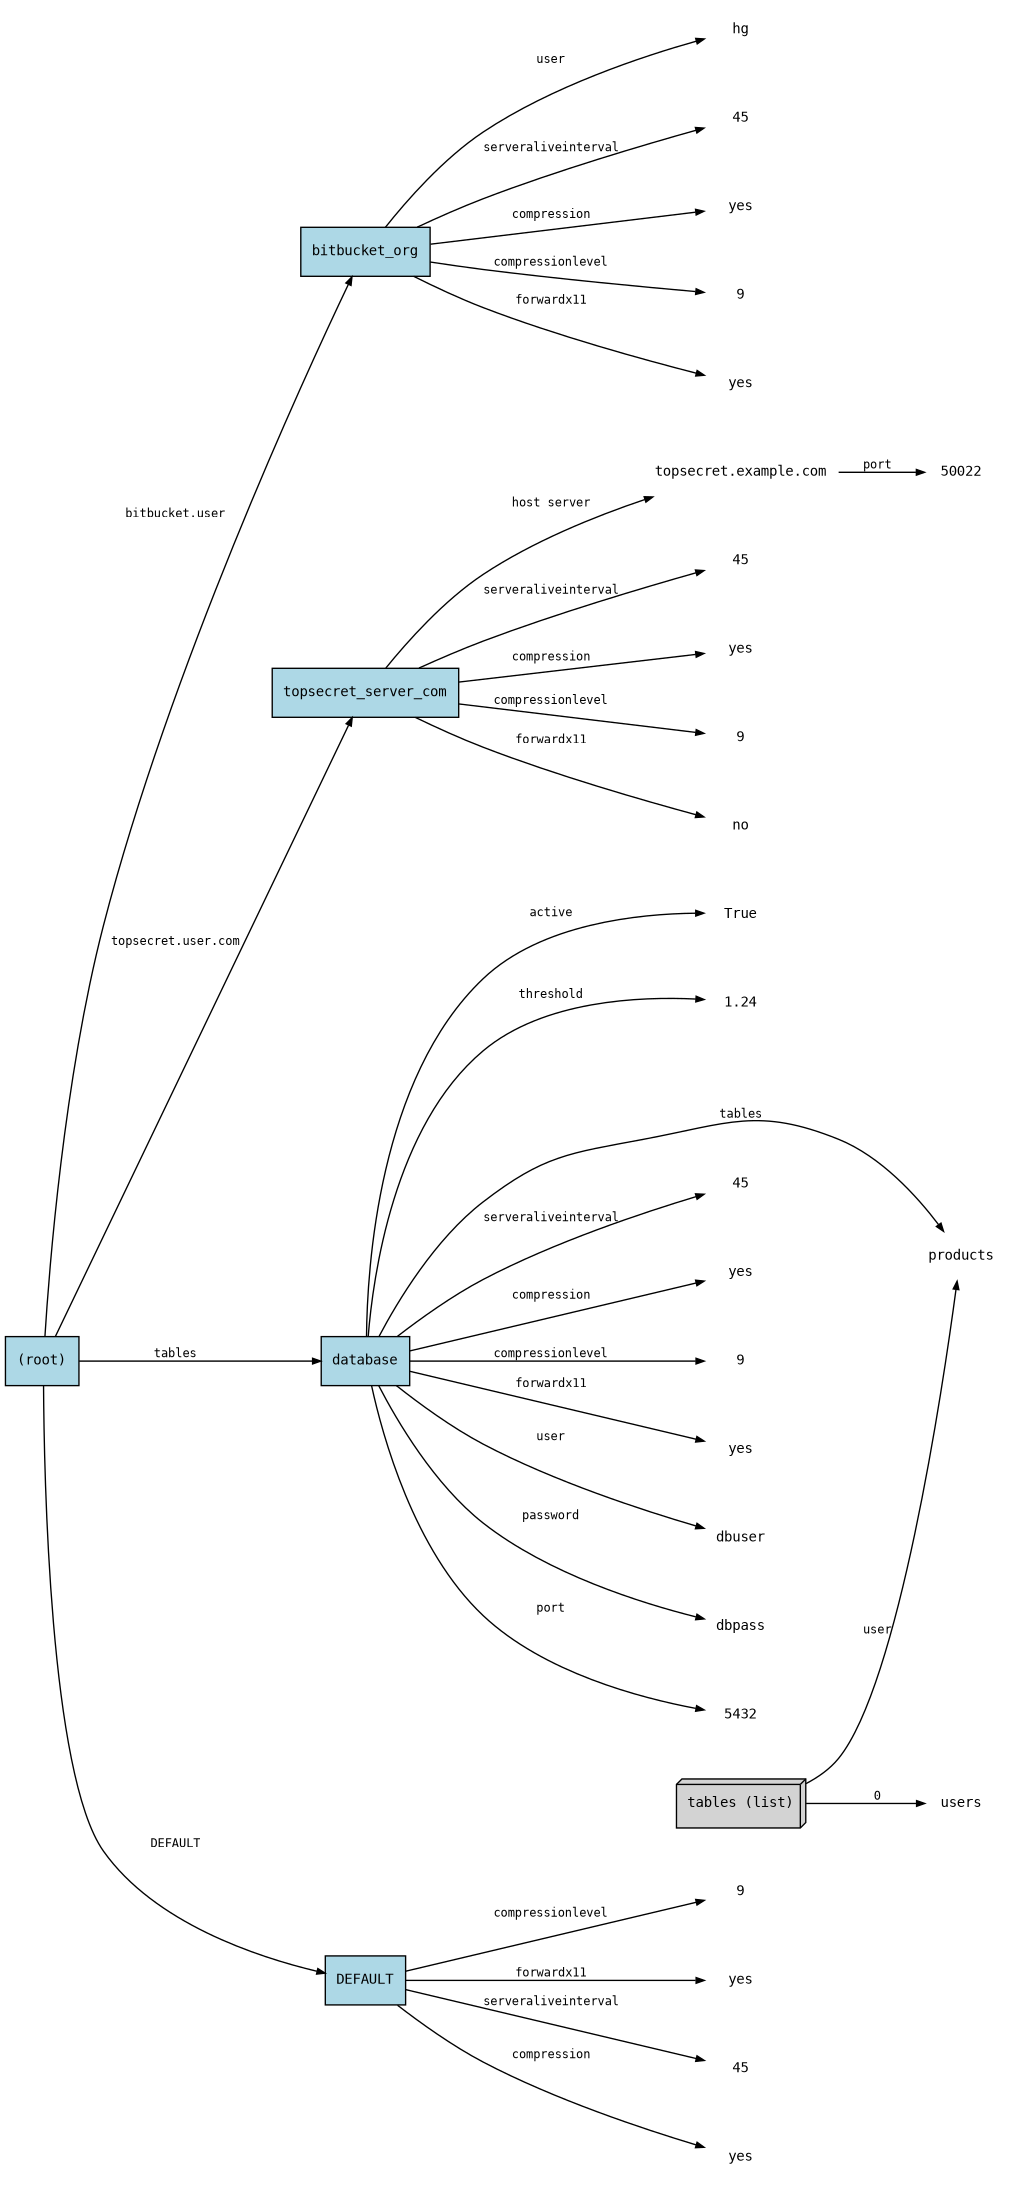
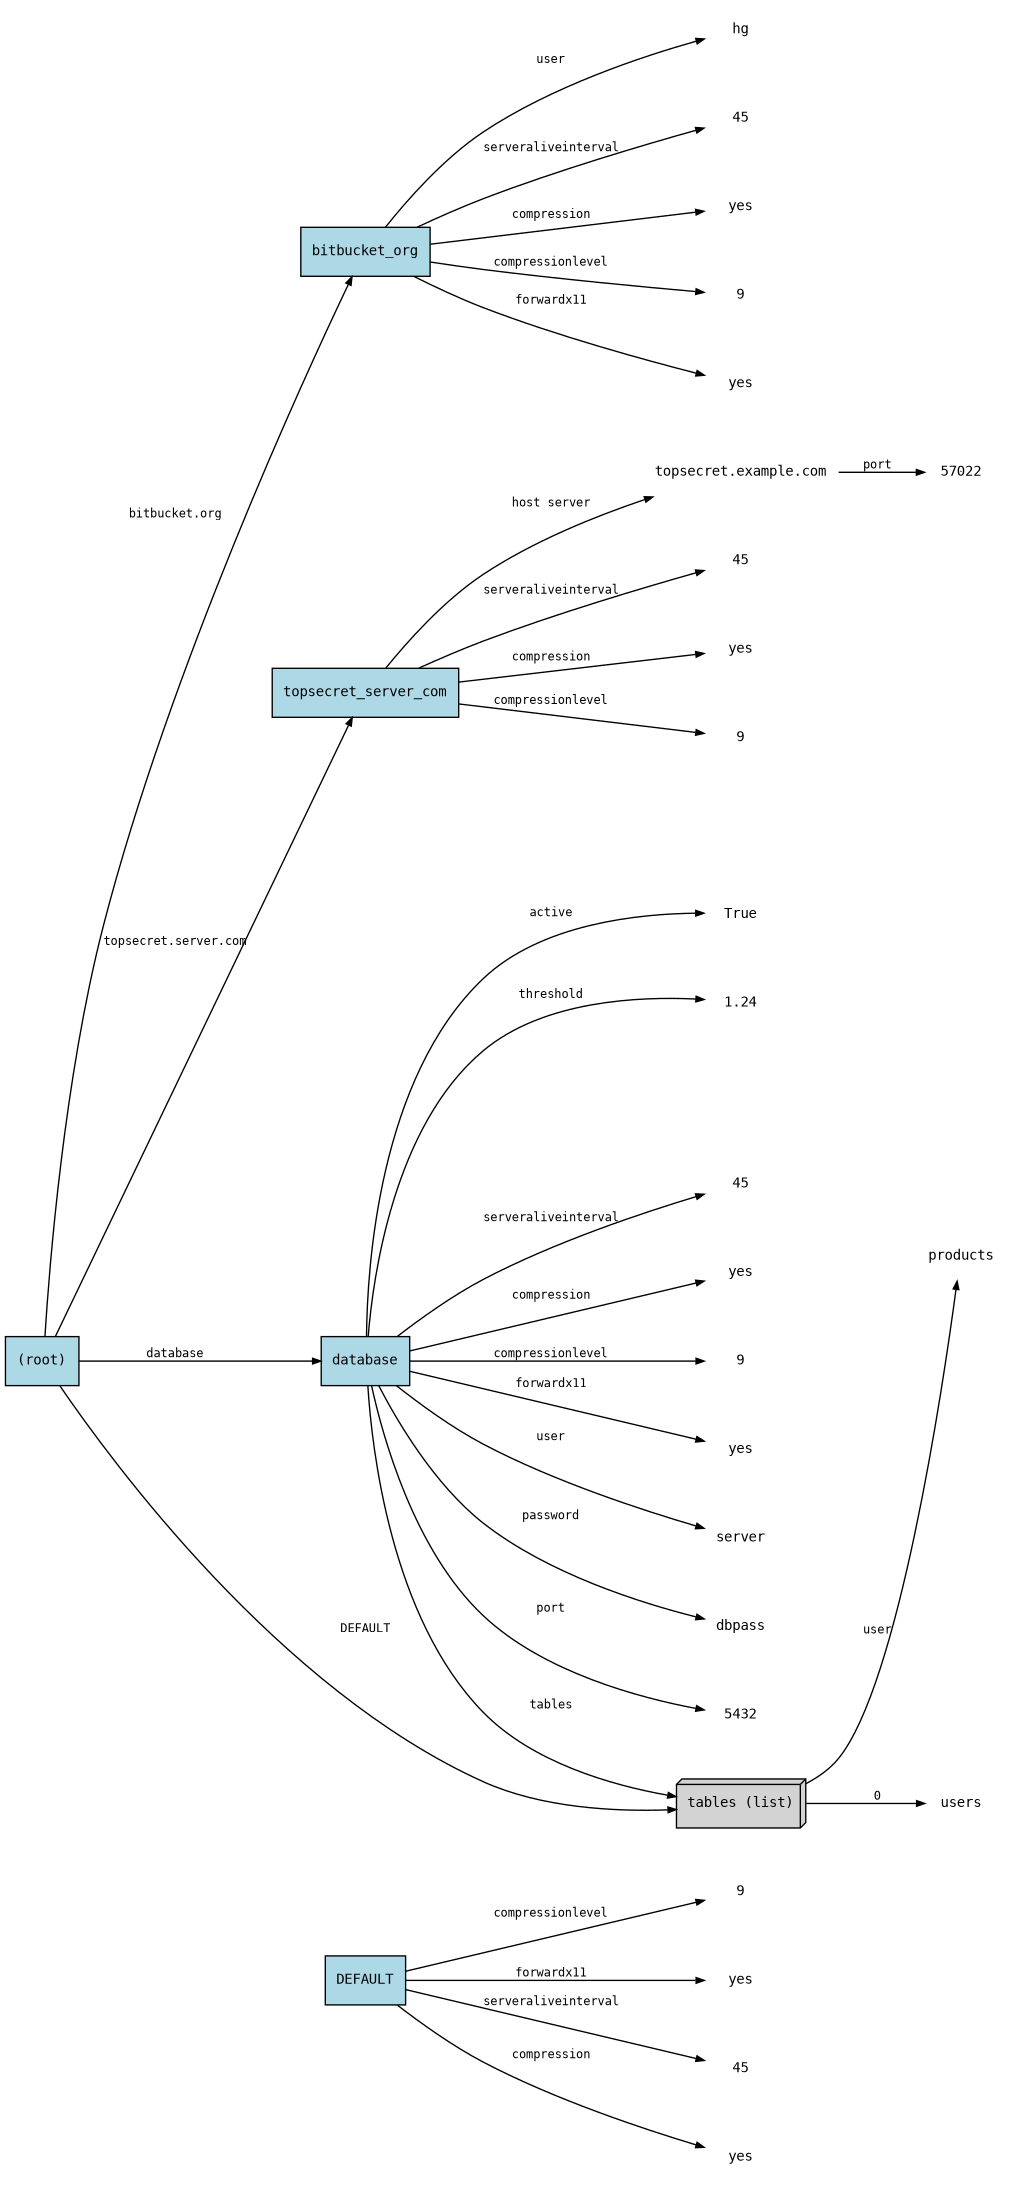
node "50022": label "50022" -> "57022"
edge "(root)" -> "bitbucket_org": label "bitbucket.user" -> "bitbucket.org"
node "no": removed
edge "(root)" -> "topsecret_server_com": label "topsecret.user.com" -> "topsecret.server.com"
edge "database" -> "products": now "database" -> "tables (list)"
edge "(root)" -> "database": label "tables" -> "database"
node "dbuser": label "dbuser" -> "server"
edge "(root)" -> "DEFAULT": now "(root)" -> "tables (list)"
